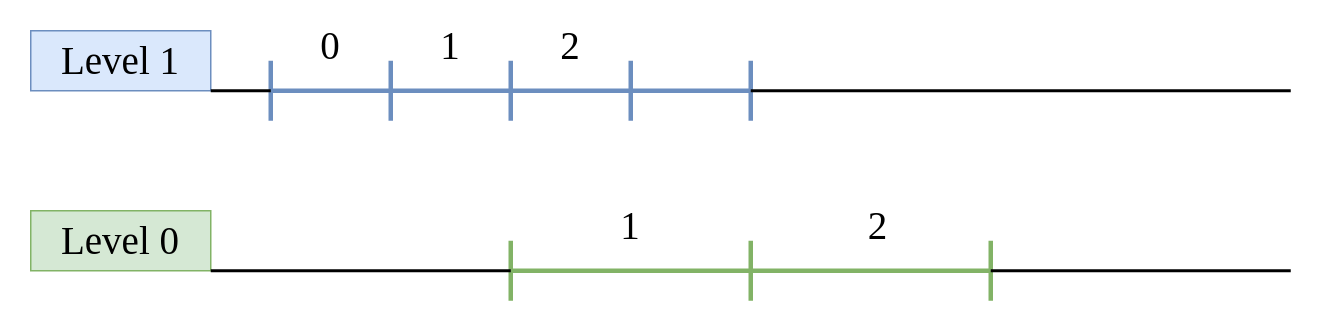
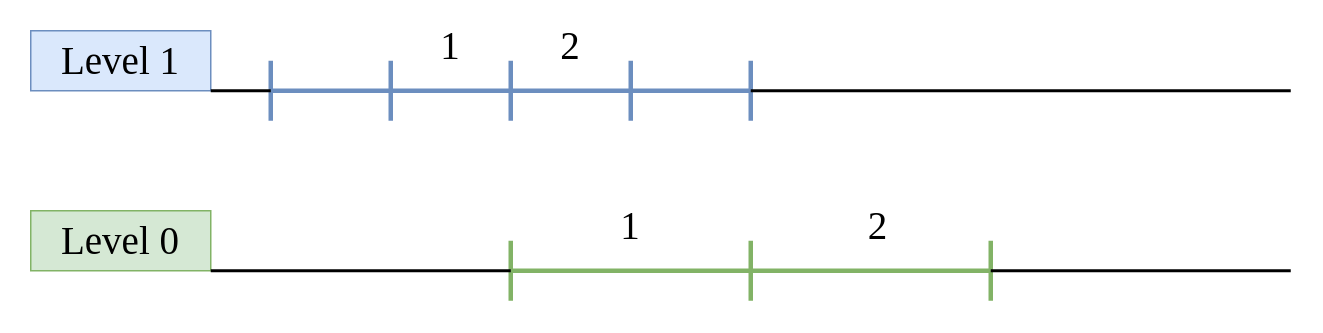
node "0": removed
